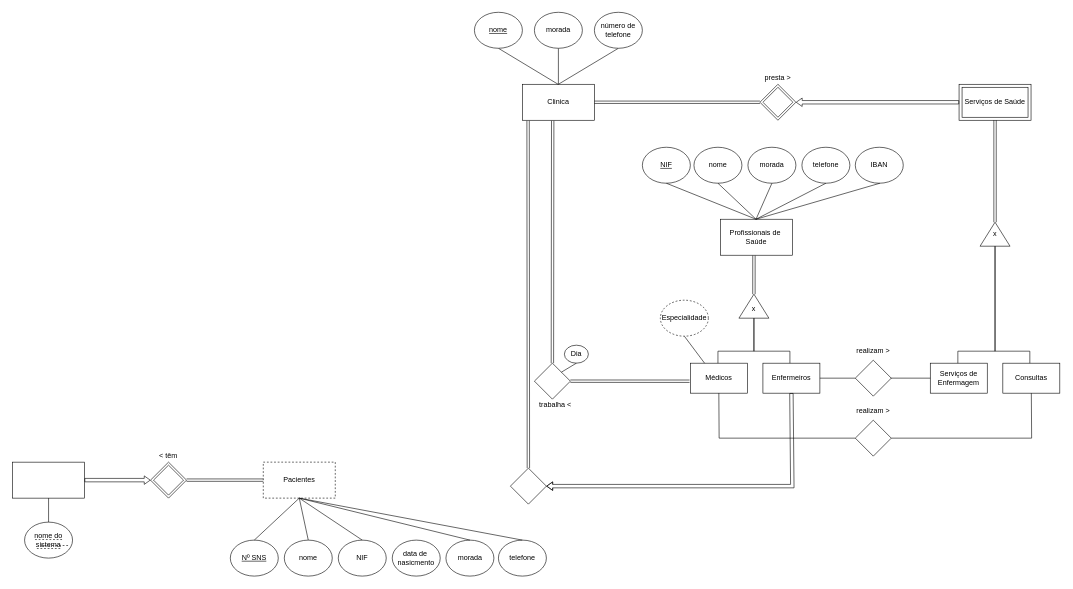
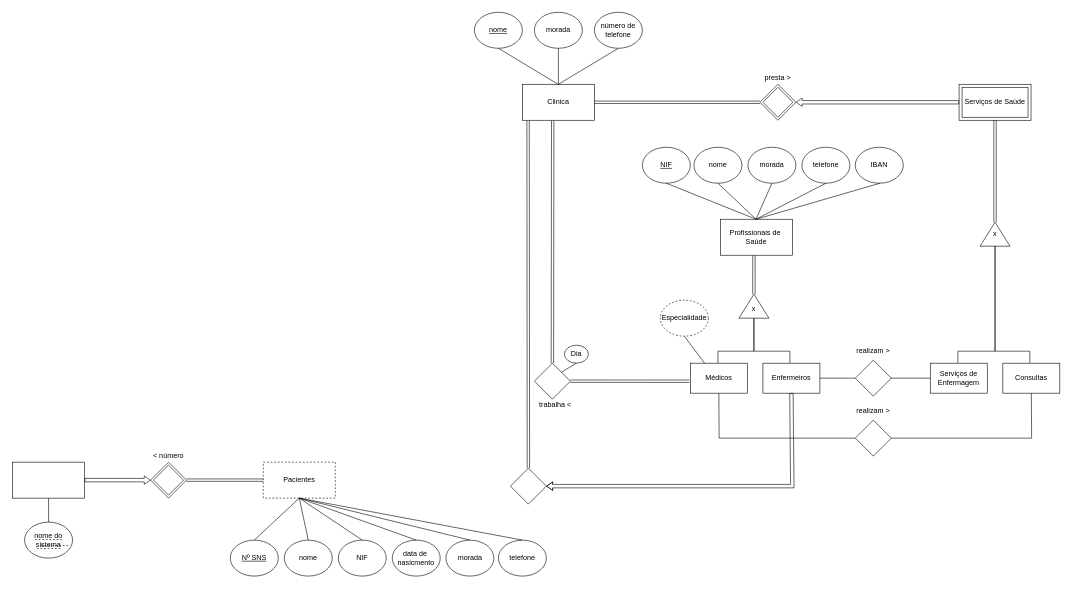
node "< têm": label "< têm" -> "< número"
edge "Pacientes" -- "data de nasicmento": added
